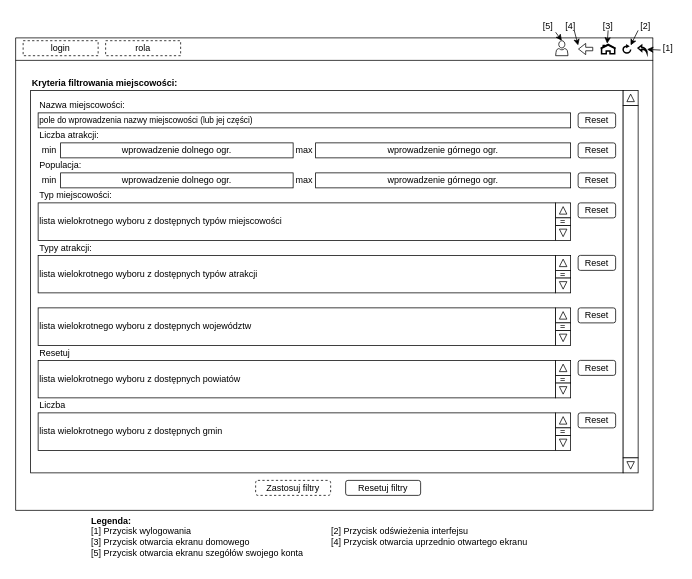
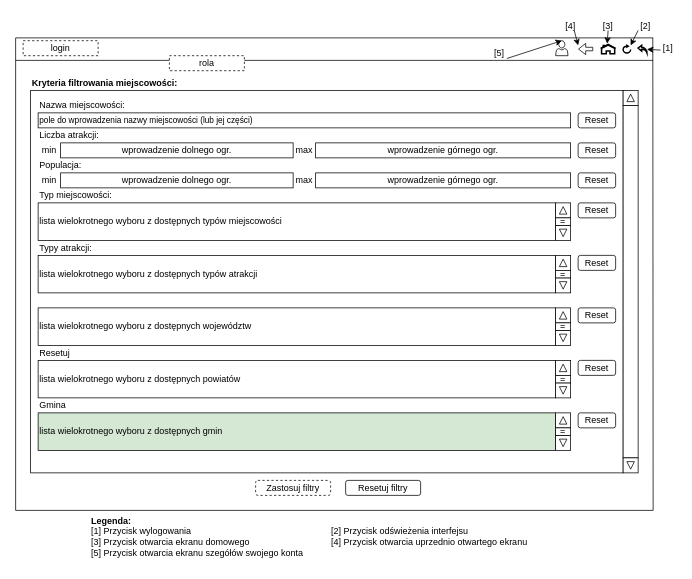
node "[5]": moved (548, 27) -> (499, 53)
node "rola": moved (143, 48) -> (207, 63)
node "Liczba": label "Liczba" -> "Gmina"
node "lista wielokrotnego wyboru z dostępnych gmin": fillcolor #ffffff -> #d5e8d4
